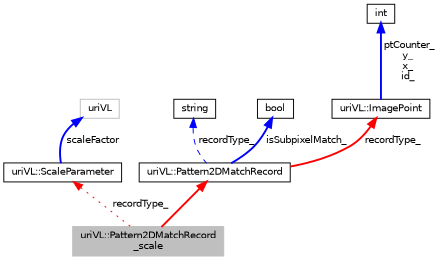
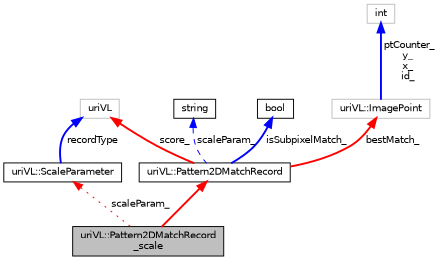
node "int": color black -> grey75
node "uriVL::ImagePoint": color black -> grey75
edge "uriVL::ScaleParameter" -> "uriVL": label " scaleFactor" -> " recordType"
edge "uriVL::Pattern2DMatchRecord" -> "string": label " recordType_" -> " scaleParam_"
edge "uriVL::Pattern2DMatchRecord" -> "uriVL::ImagePoint": label " recordType_" -> " bestMatch_"
edge "uriVL::Pattern2DMatchRecord" -> "uriVL": added, label "score_"
edge "uriVL::Pattern2DMatchRecord _scale" -> "uriVL::ScaleParameter": label " recordType_" -> " scaleParam_"
node "uriVL::Pattern2DMatchRecord _scale": color grey75 -> black
